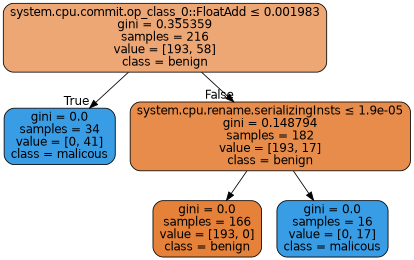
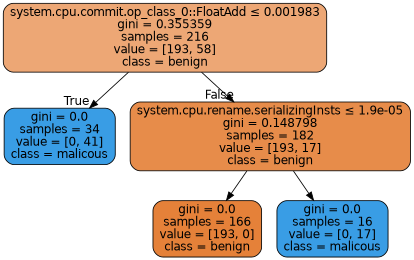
node "system.cpu.rename.serializingInsts ≤ 1.9e-05": text "gini = 0.148794" -> "gini = 0.148798"
